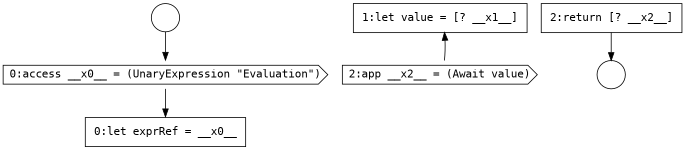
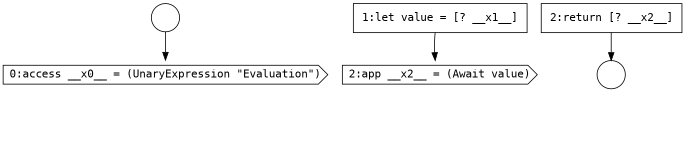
edge "2:app __x2__ = (Await value)" -> "1:let value = [? __x1__]": reversed
node "0:let exprRef = __x0__": removed
